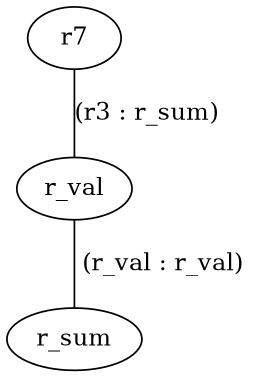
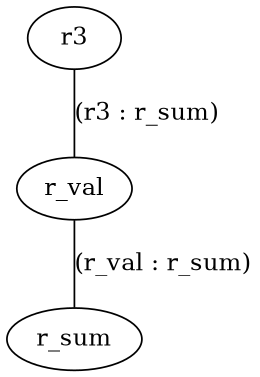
node "r7": label "r7" -> "r3"
edge "r_val" -- "r_sum": label "(r_val : r_val)" -> "(r_val : r_sum)"
